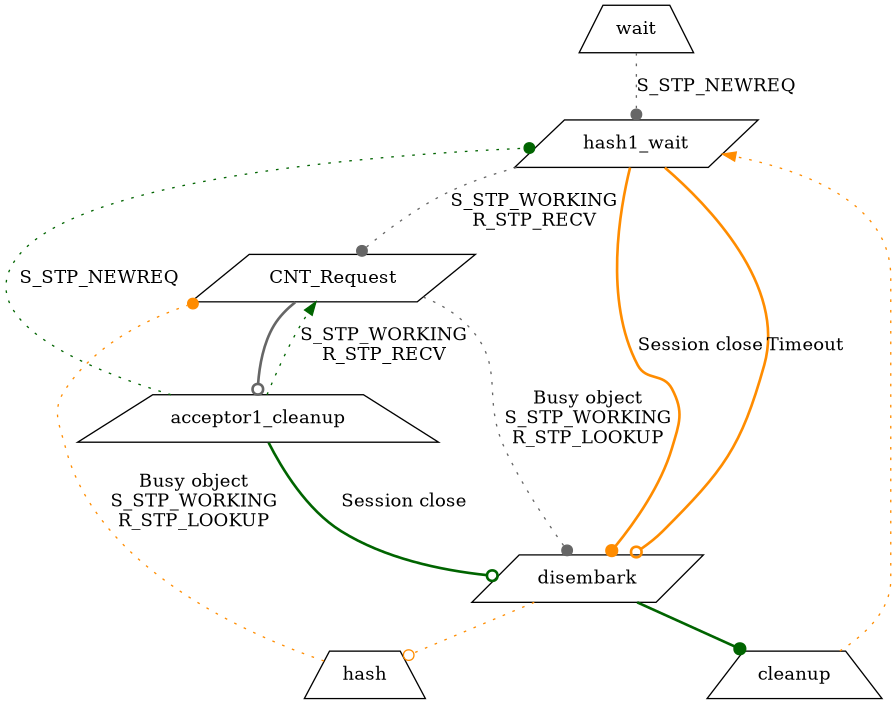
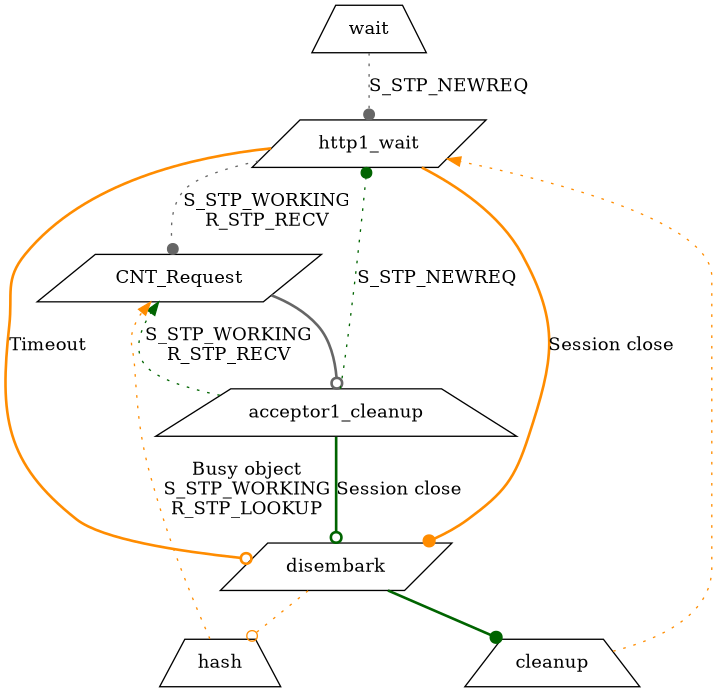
node "hash1_wait": label "hash1_wait" -> "http1_wait"
edge "CNT_Request" -> "disembark": removed, label "Busy object S_STP_WORKING R_STP_LOOKUP"
edge "hash" -> "CNT_Request": arrowhead dot -> normal
